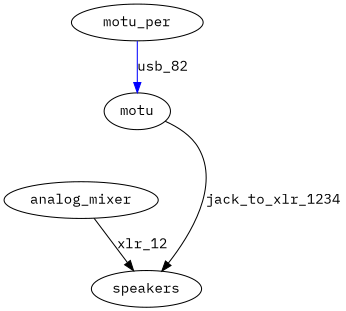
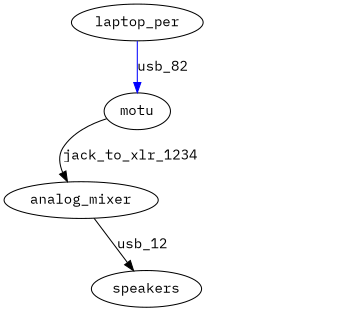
node "motu_per": label "motu_per" -> "laptop_per"
edge "motu" -> "speakers": now "motu" -> "analog_mixer"
edge "analog_mixer" -> "speakers": label "xlr_12" -> "usb_12"
